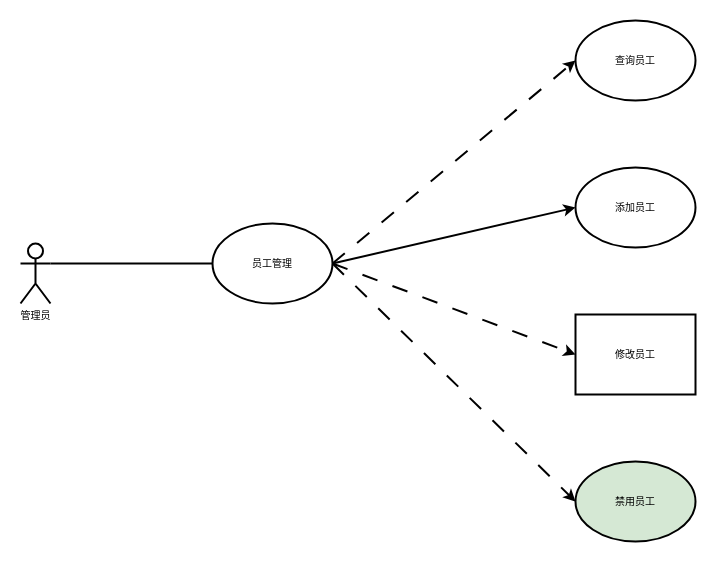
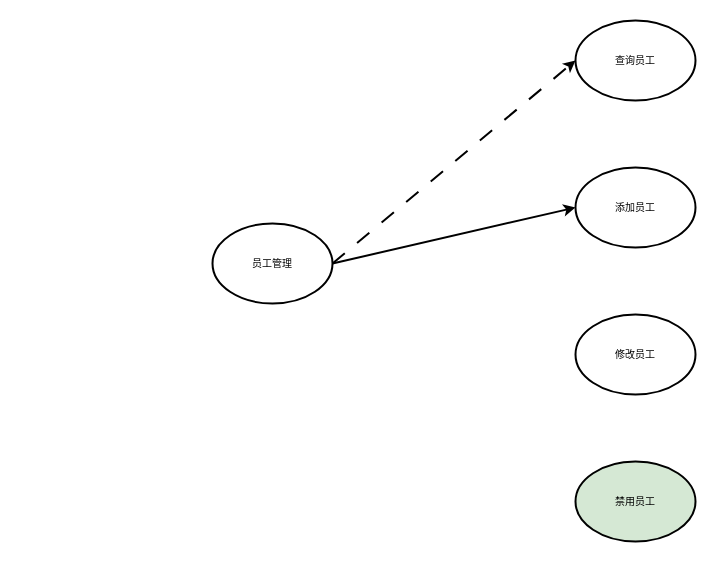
edge "员工管理" -- "管理员": removed
node "管理员": removed
edge "员工管理" -> "禁用员工": removed
edge "员工管理" -> "修改员工": removed
node "修改员工": shape rectangle -> ellipse
